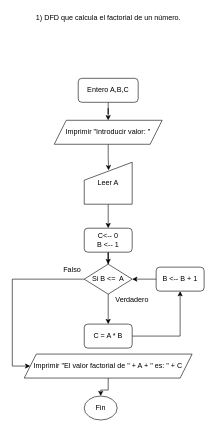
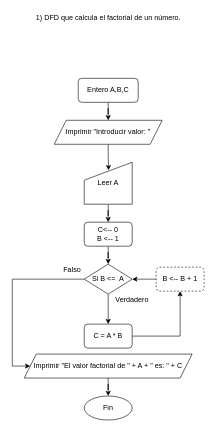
node "C<-- 0 B <-- 1": moved (108, 240) -> (108, 234)
node "B <-- B + 1": style solid -> dashed
node "Fin": size 33x24 -> 48x24
